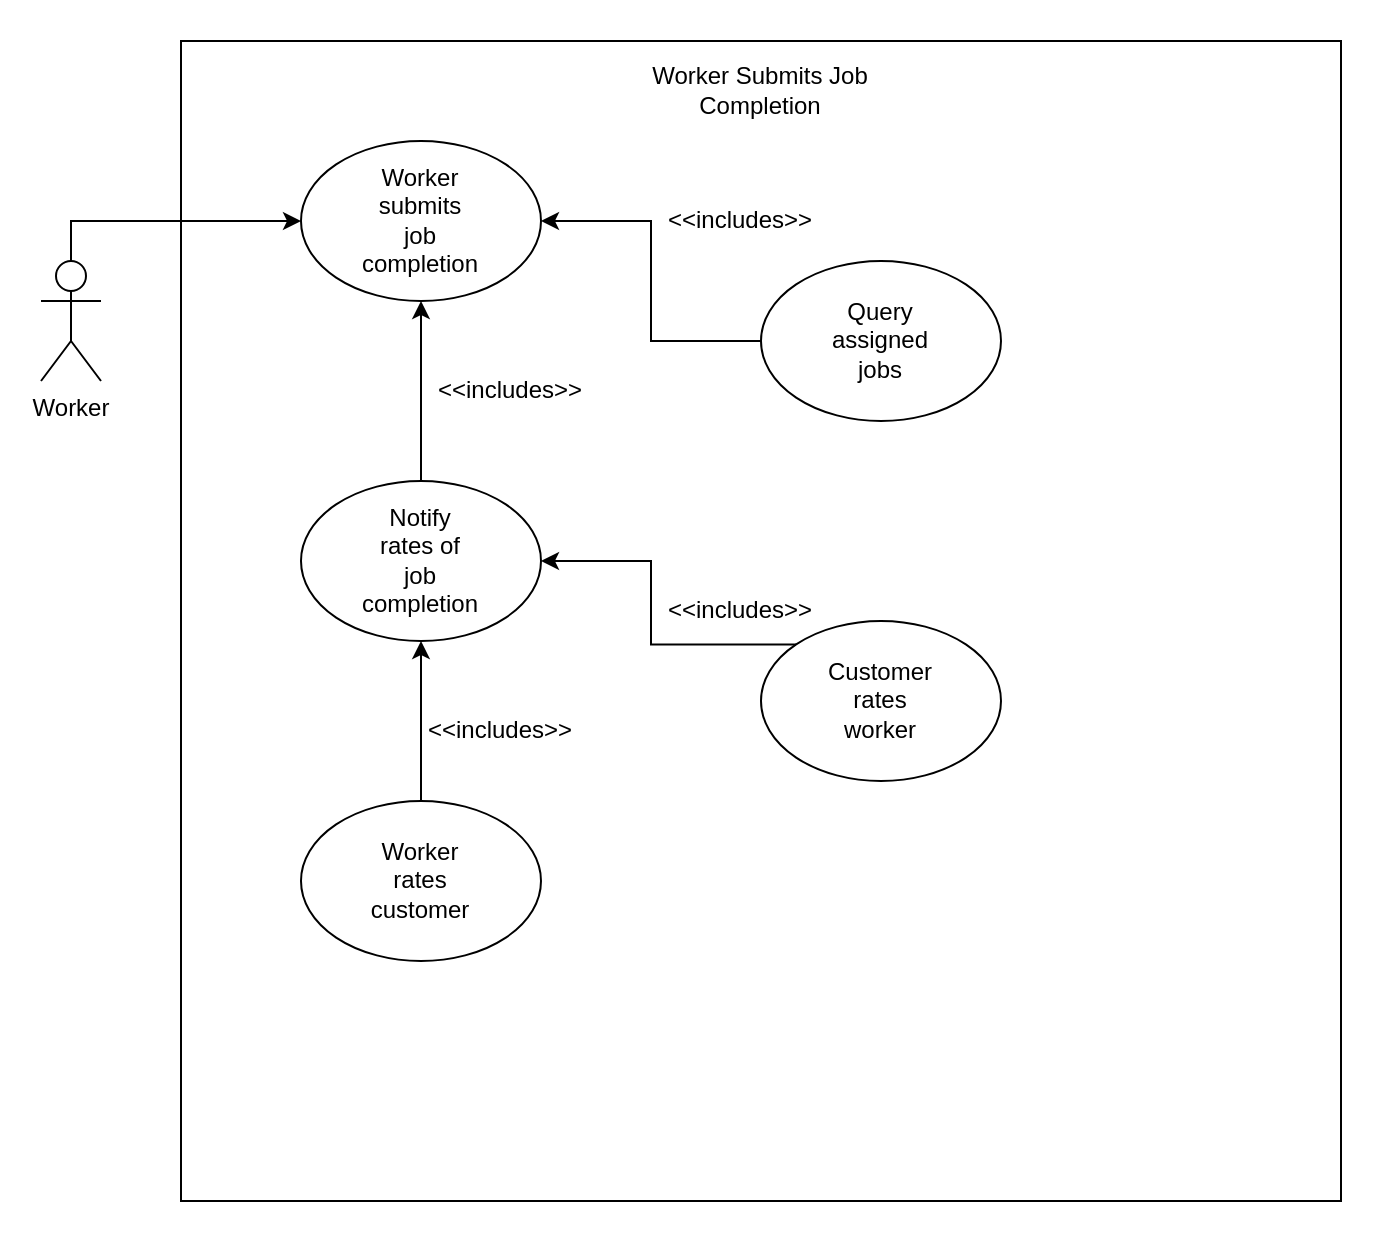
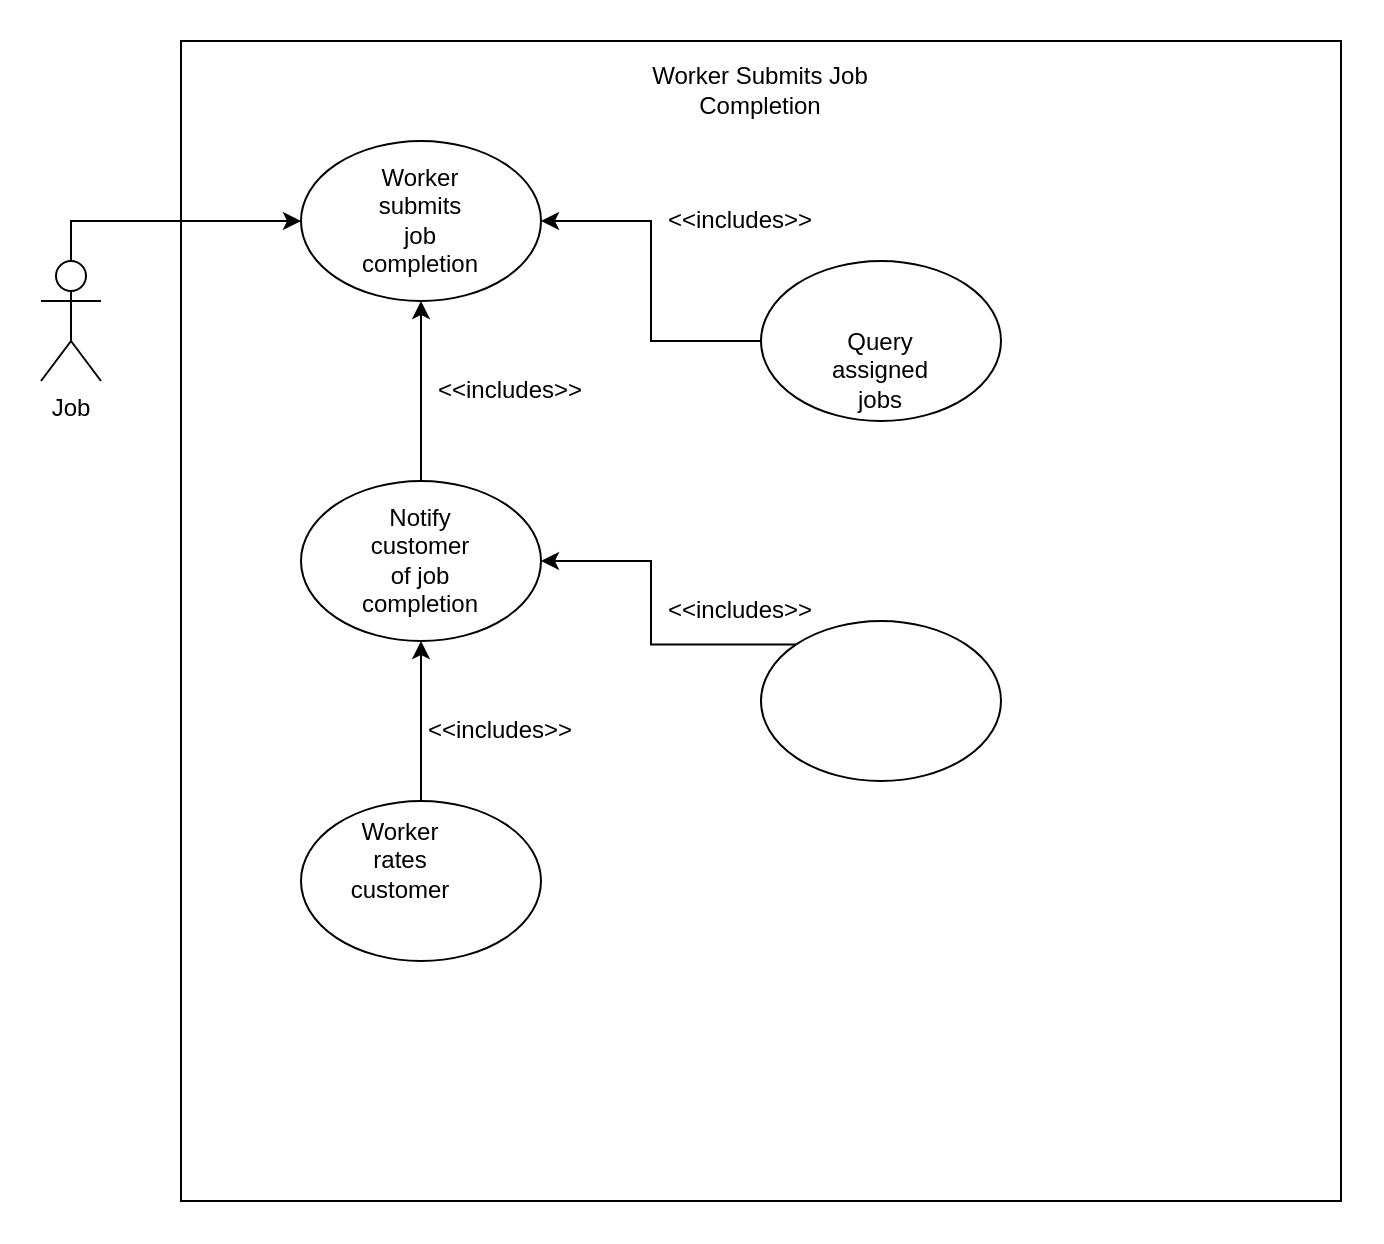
node "Query assigned jobs": moved (881, 341) -> (881, 371)
node "Worker": label "Worker" -> "Job"
node "Notify rates of job completion": label "Notify rates of job completion" -> "Notify customer of job completion"
node "Customer rates worker": removed
node "Worker rates customer": moved (421, 881) -> (401, 861)
